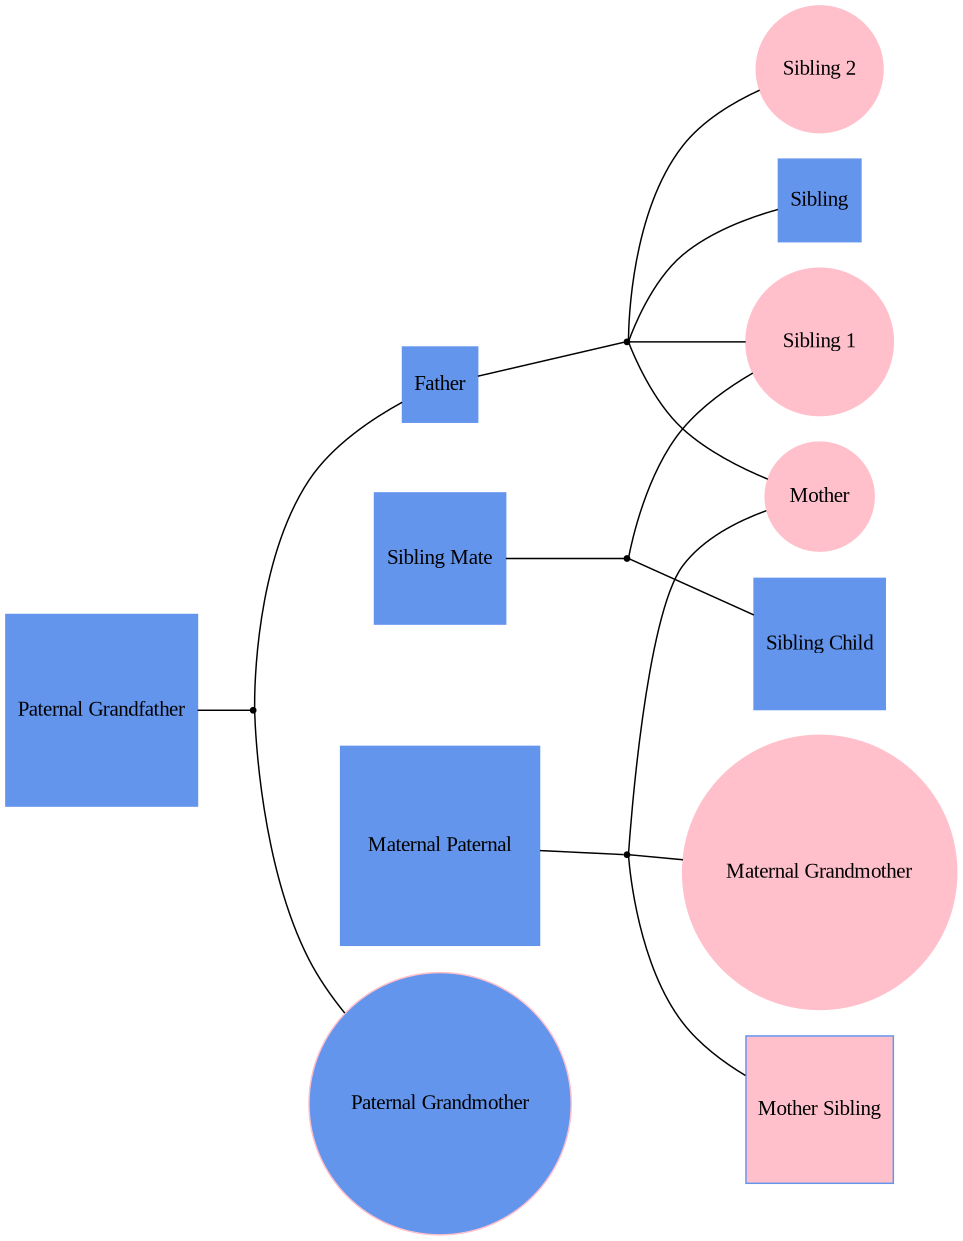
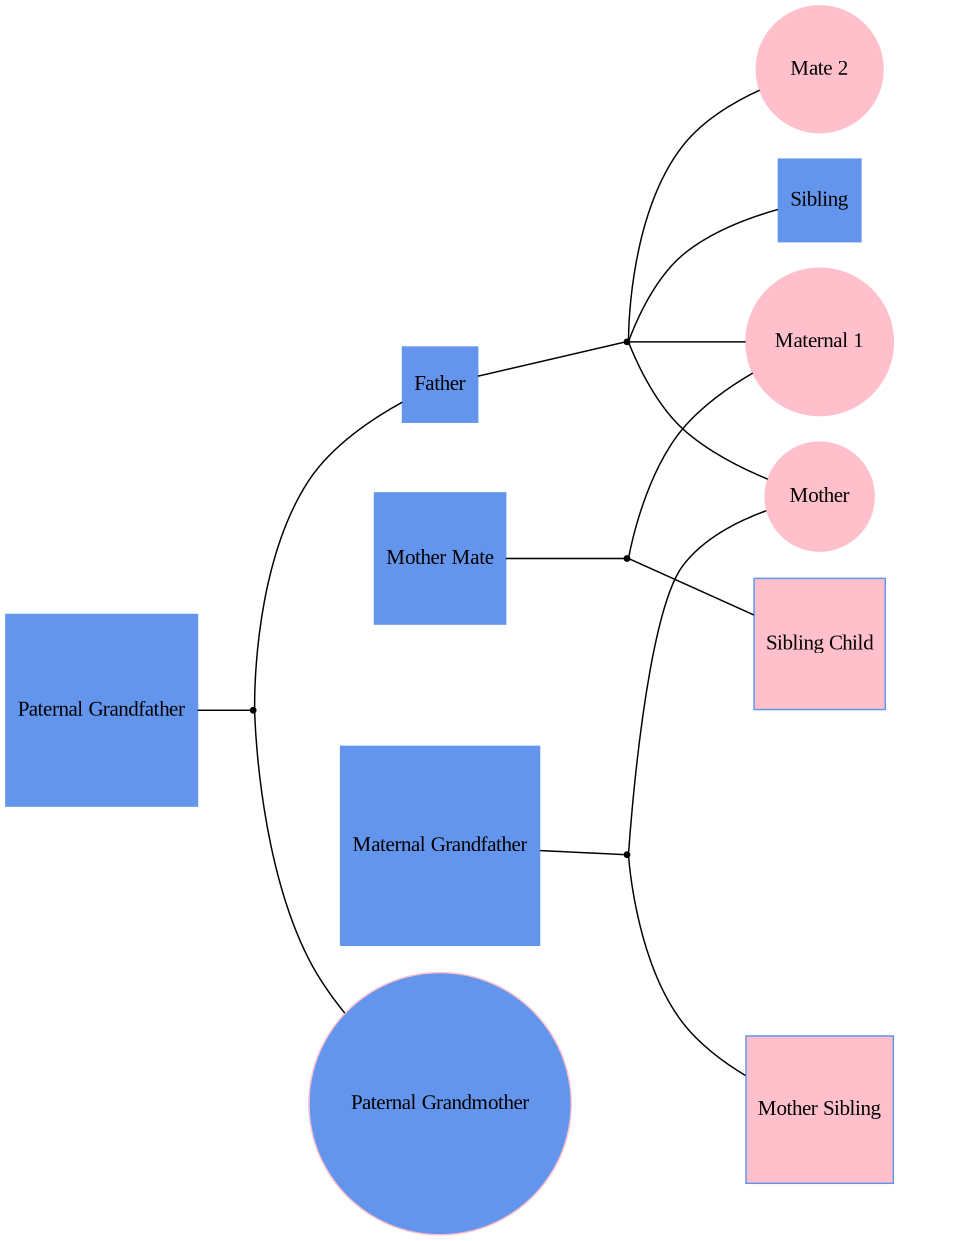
node "Sibling 2": label "Sibling 2" -> "Mate 2"
node "Sibling 1": label "Sibling 1" -> "Maternal 1"
node "Sibling Mate": label "Sibling Mate" -> "Mother Mate"
node "Sibling Child": fillcolor cornflowerblue -> pink
node "Maternal Paternal": label "Maternal Paternal" -> "Maternal Grandfather"
node "Maternal Grandmother": removed
